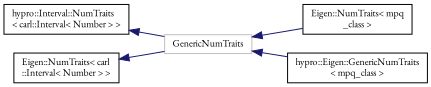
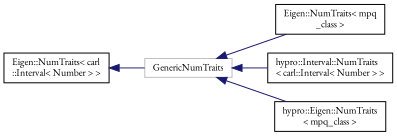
edge "GenericNumTraits" -> "hypro::Interval::NumTraits < carl::Interval< Number > >": reversed
node "hypro::Eigen::GenericNumTraits < mpq_class >": label "hypro::Eigen::GenericNumTraits < mpq_class >" -> "hypro::Eigen::NumTraits < mpq_class >"
